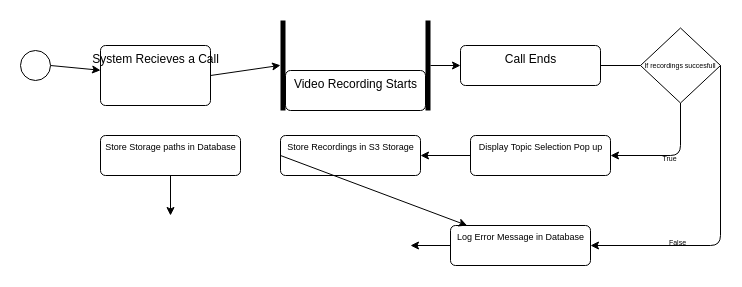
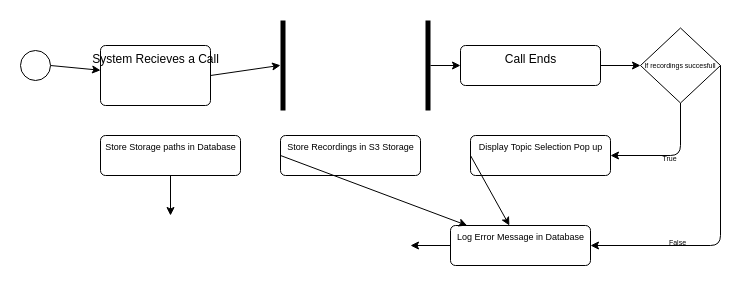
edge "Call Ends" -- "If recordings succesfull": arrowhead none -> classic
node "Video Recording Starts": removed
edge "Display Topic Selection Pop up" -> "Store Recordings in S3 Storage": now "Display Topic Selection Pop up" -> "Log Error Message in Database"
